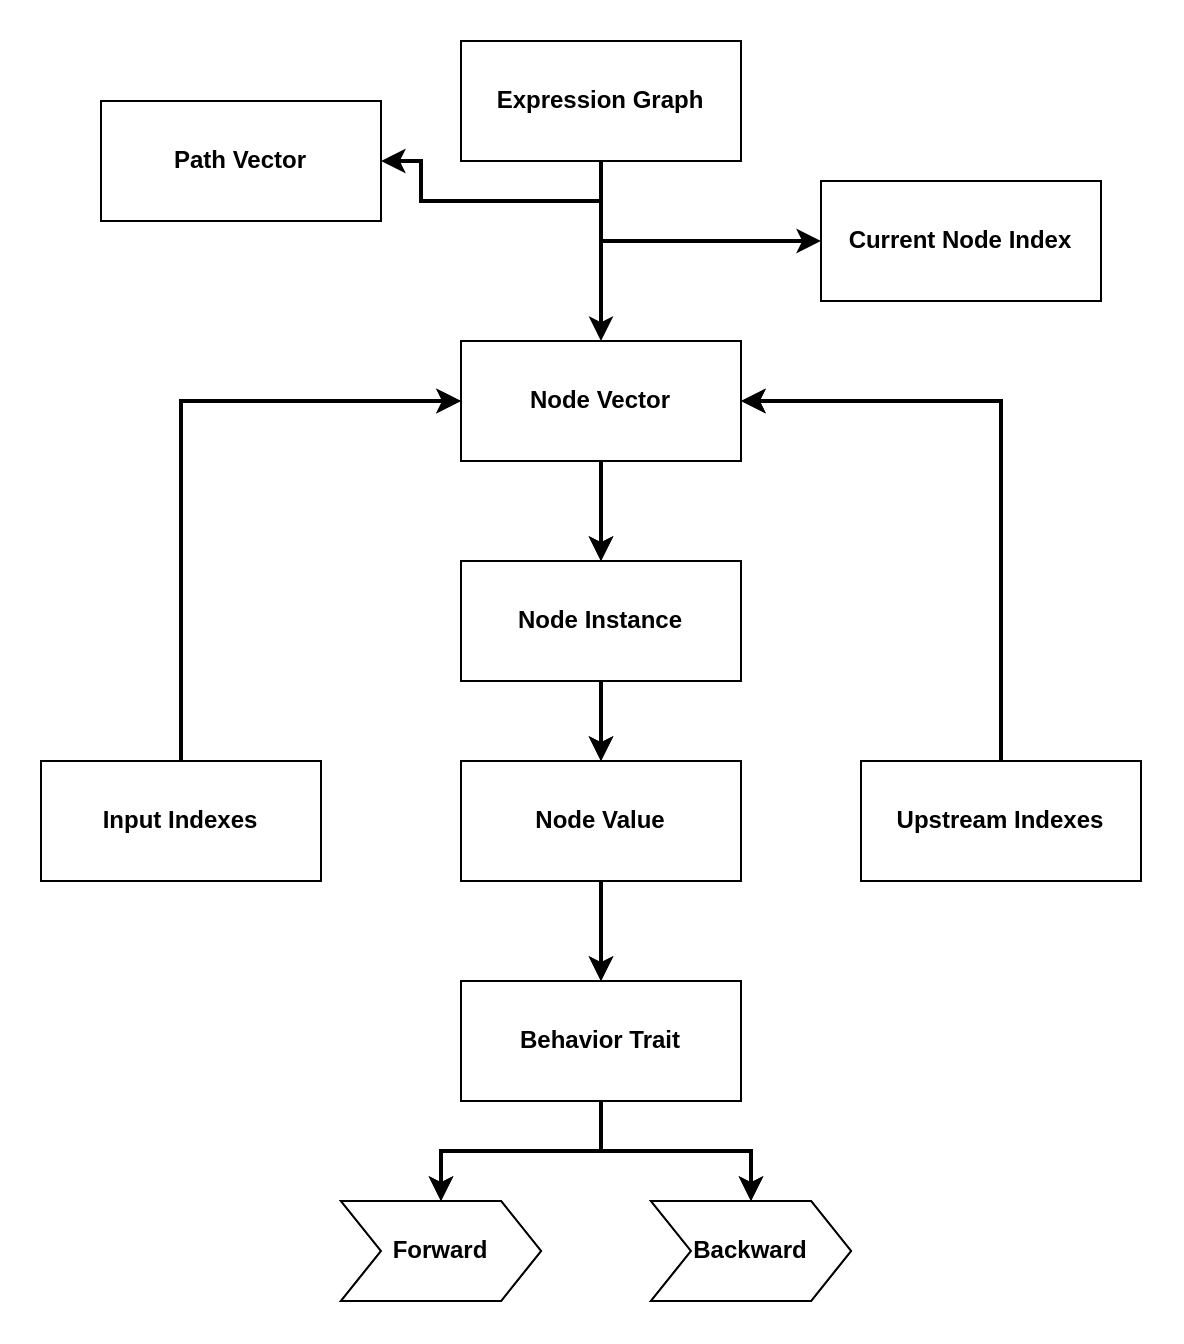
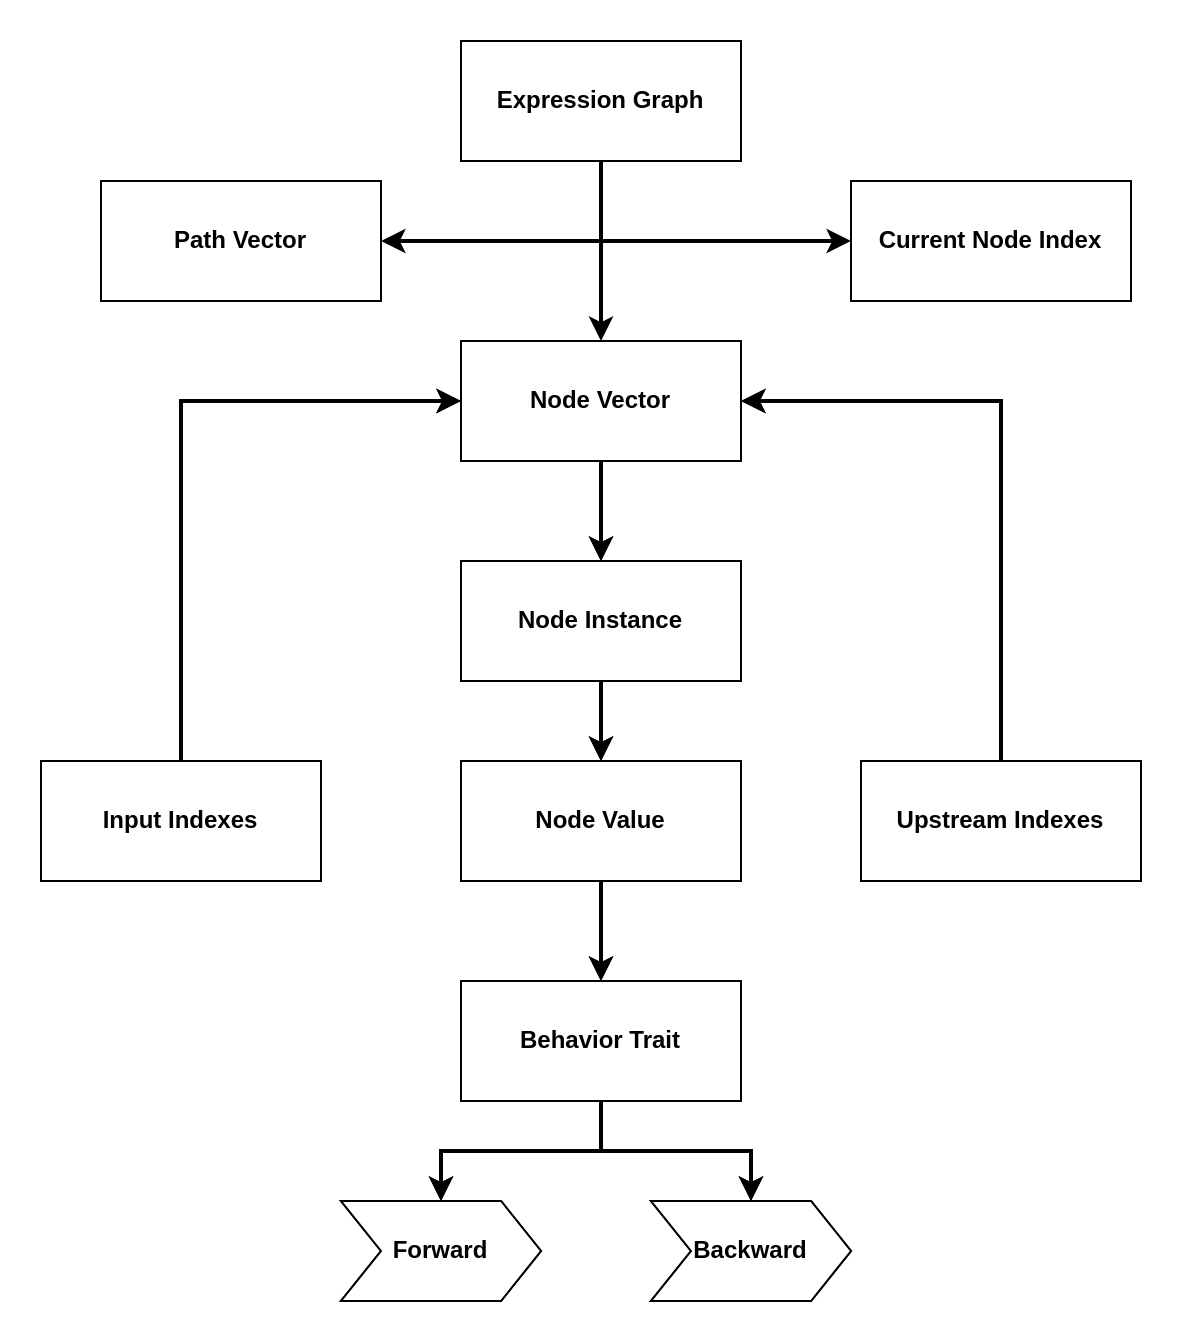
node "Path Vector": moved (241, 161) -> (241, 241)
node "Current Node Index": moved (961, 241) -> (991, 241)
